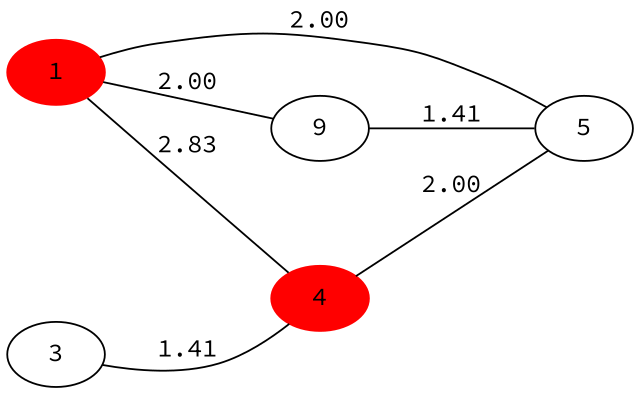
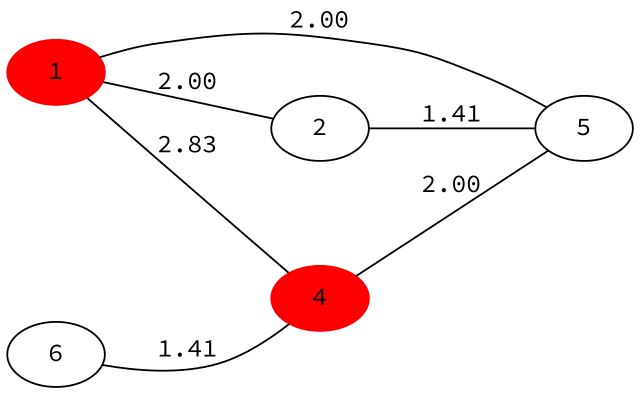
node "9": label "9" -> "2"
node "3": label "3" -> "6"
